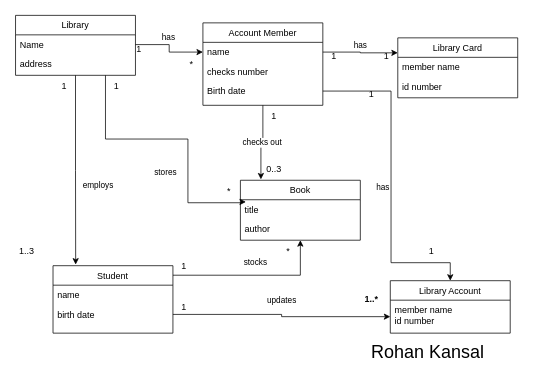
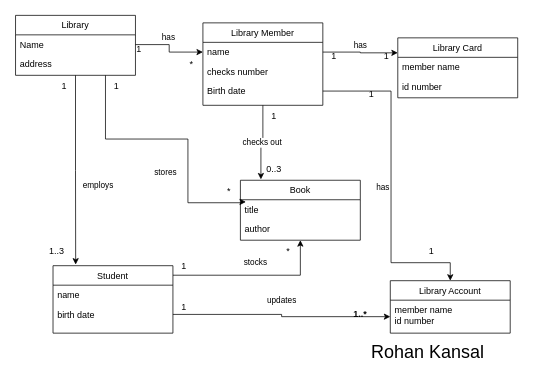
node "Account Member": label "Account Member" -> "Library Member"
node "1..3": moved (27, 252) -> (57, 252)
node "1..*": moved (372, 300) -> (360, 315)
